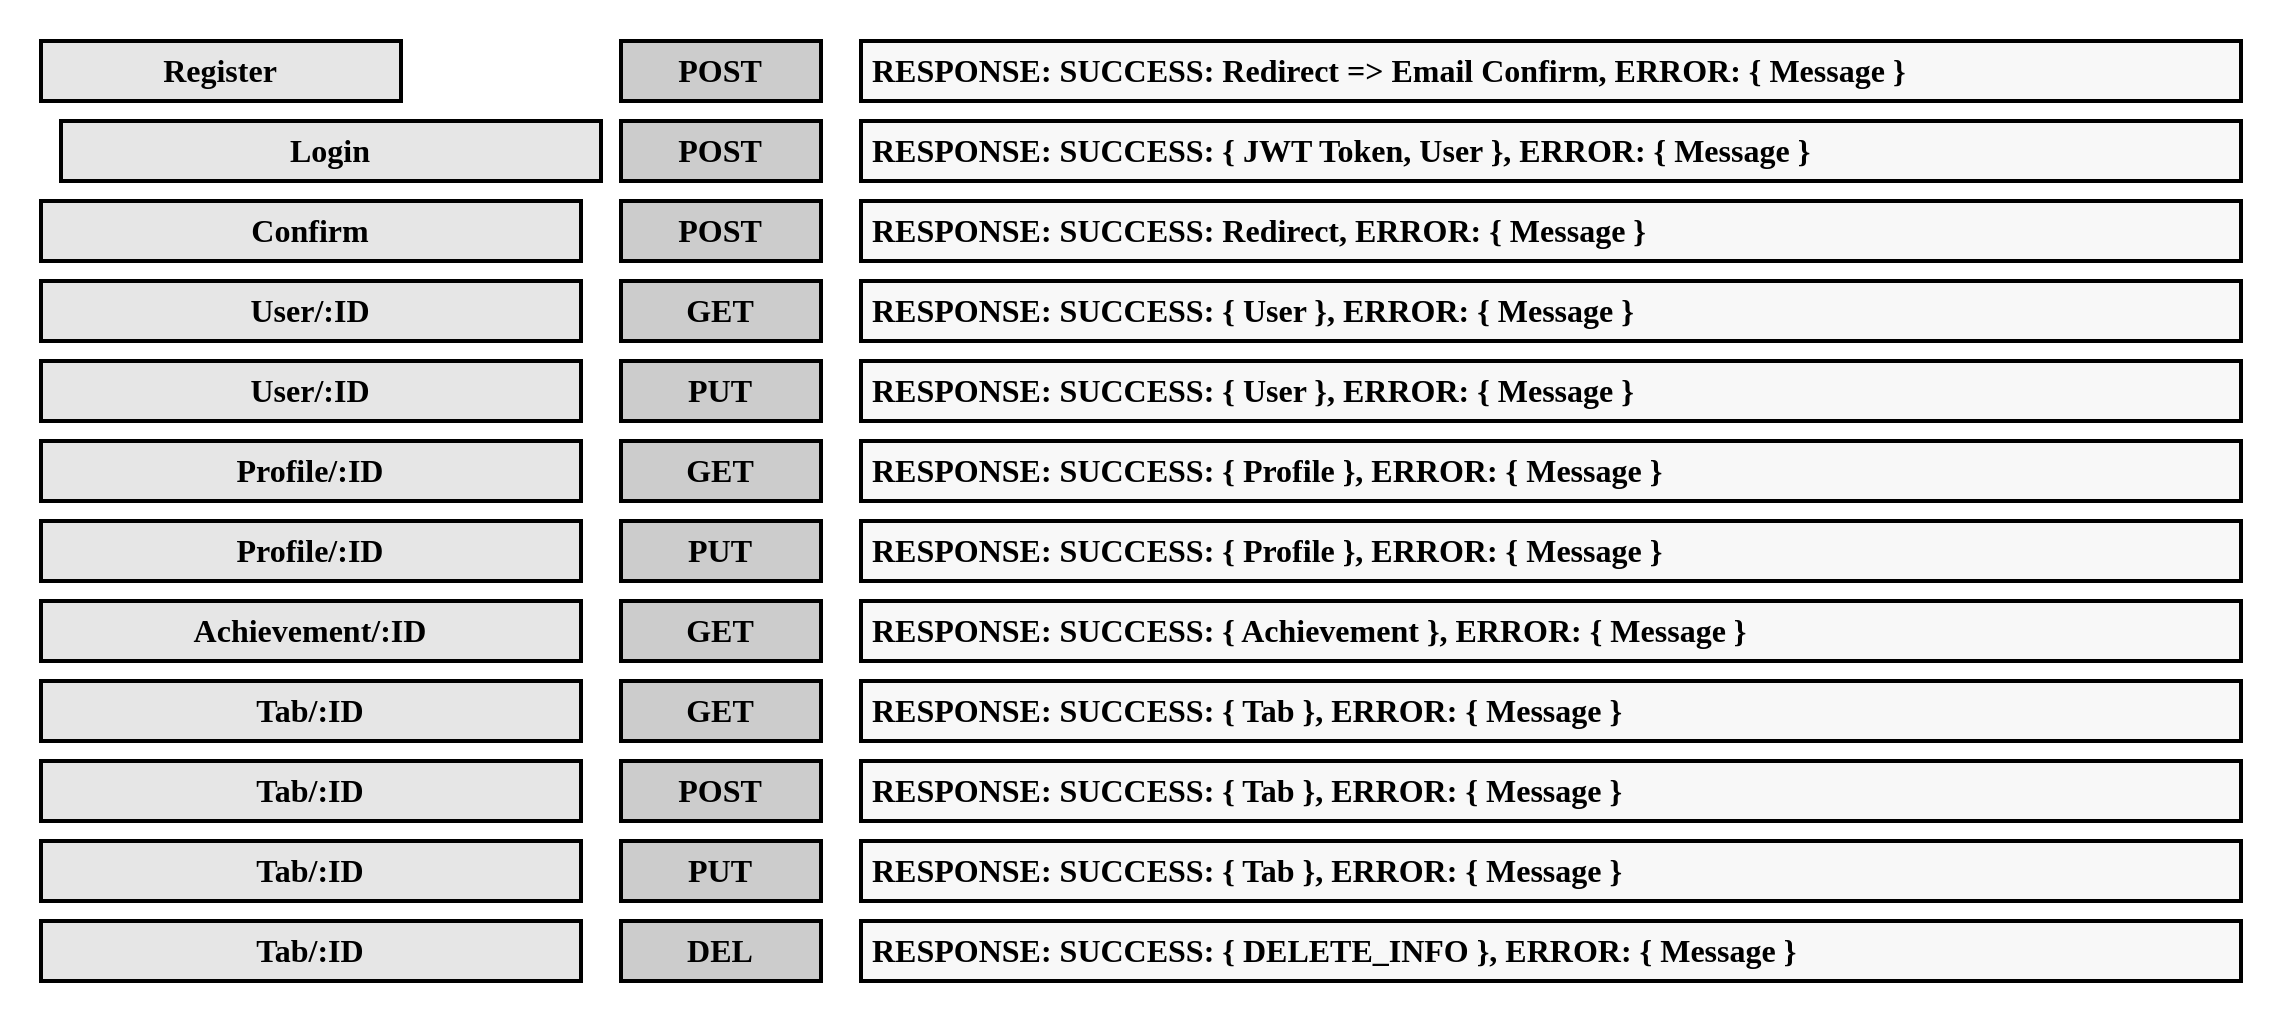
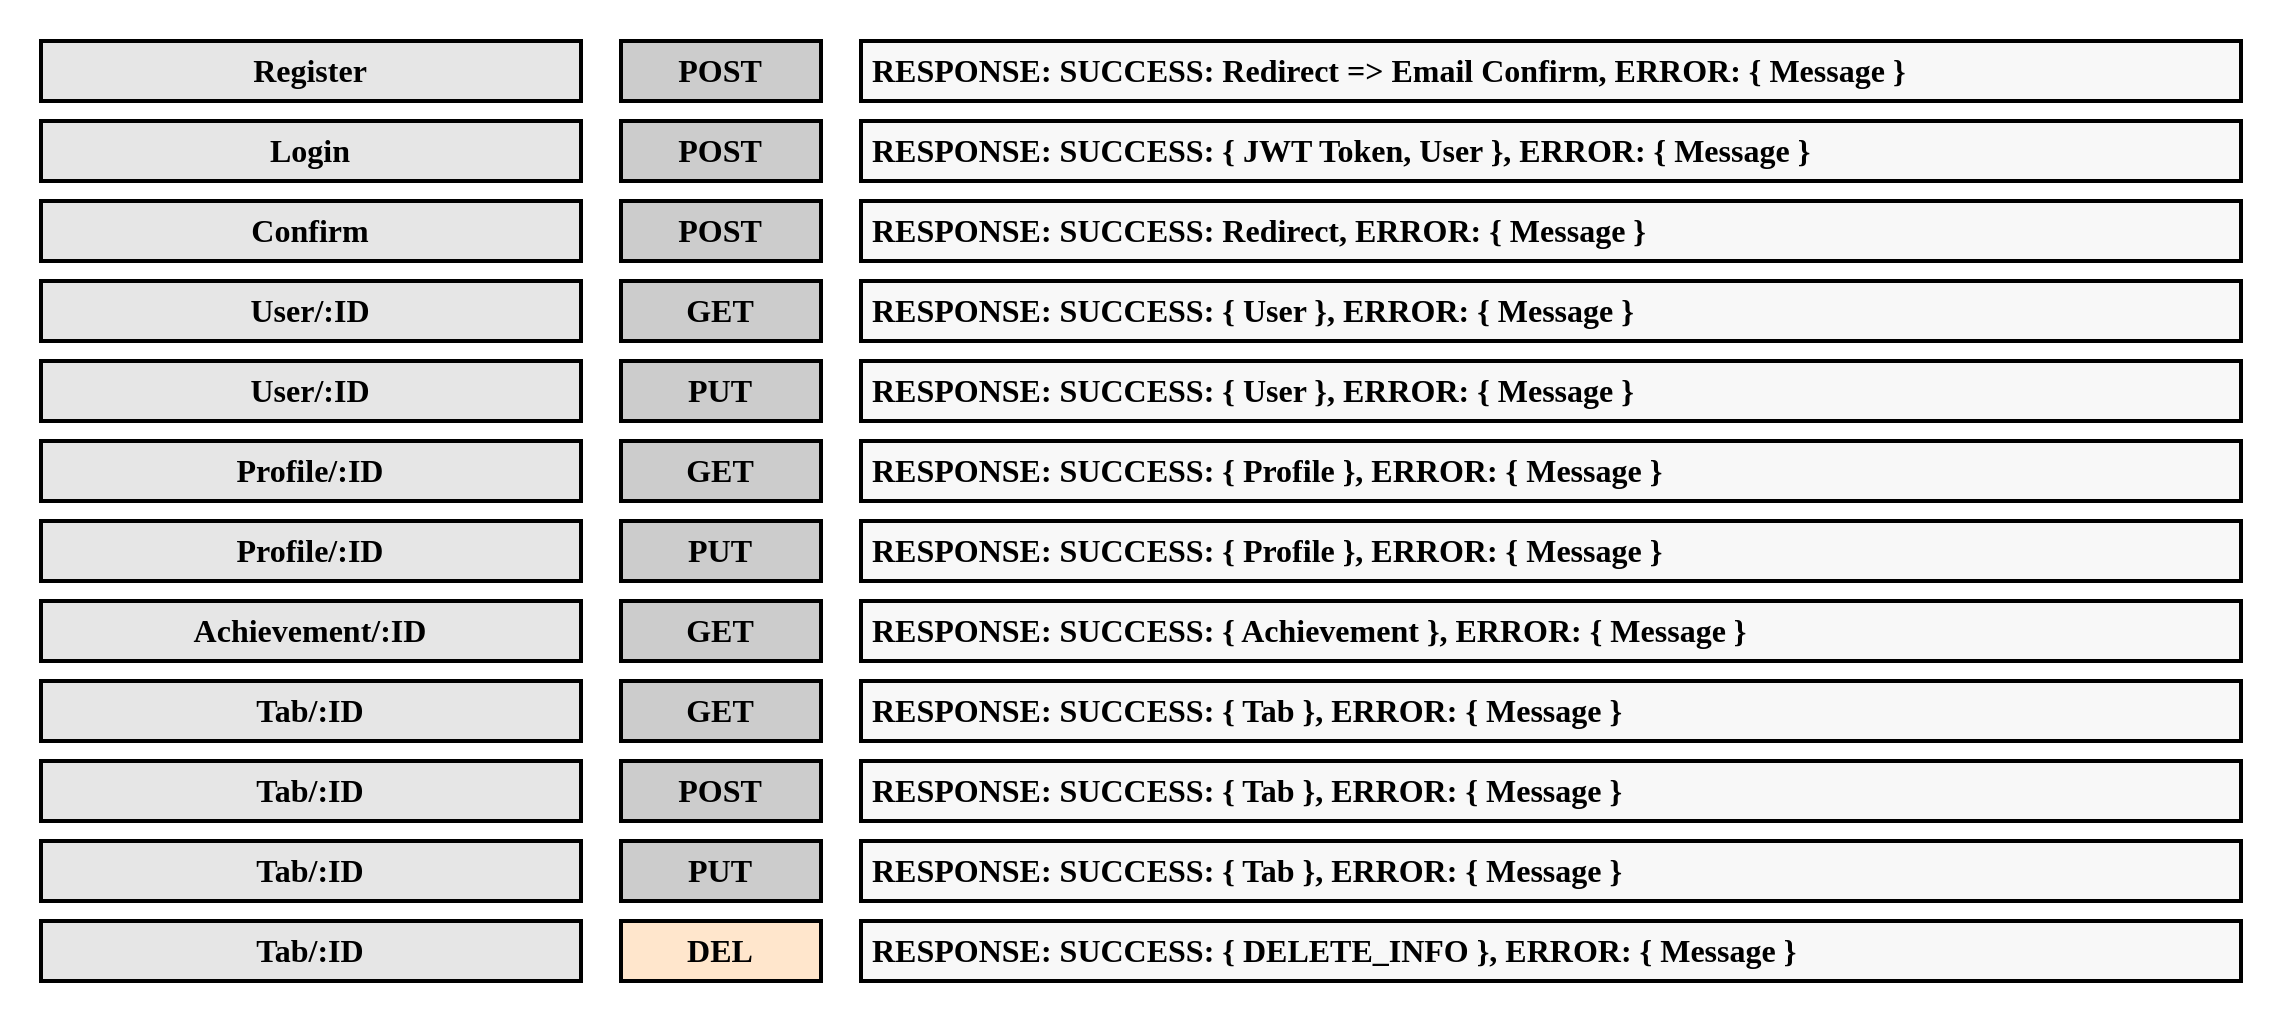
node "Register": size 360x60 -> 540x60
node "Login": moved (331, 151) -> (311, 151)
node "DEL": fillcolor #cccccc -> #ffe6cc
